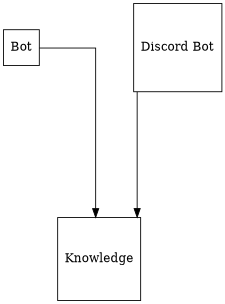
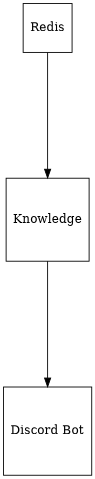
node "Bot": label "Bot" -> "Redis"
edge "Discord Bot" -> "Knowledge": reversed
